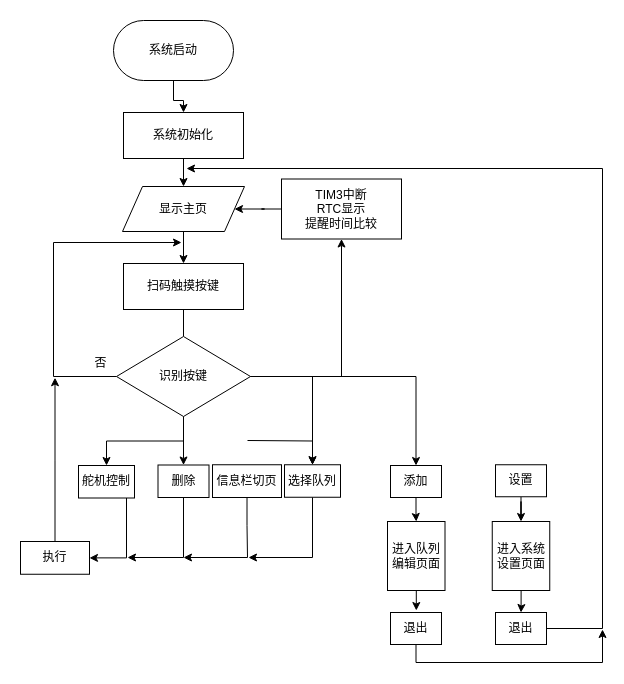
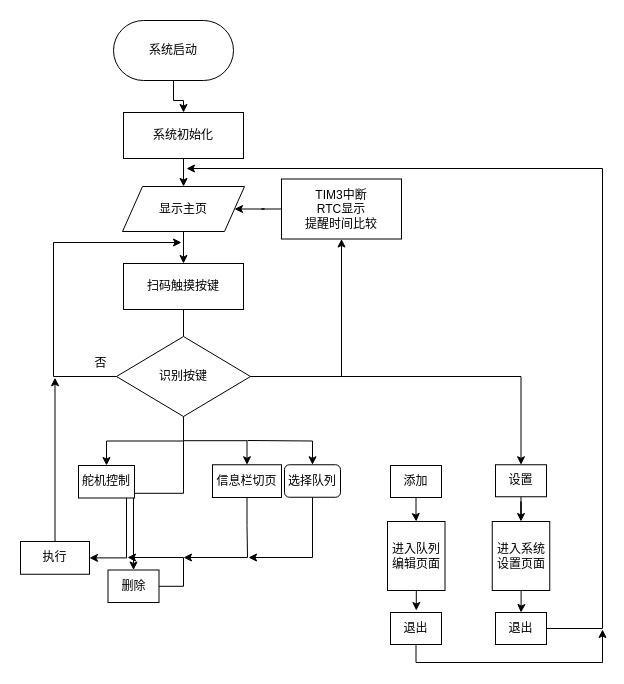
edge "识别按键" -> "选择队列": now "识别按键" -> "设置"
edge "识别按键" -> "添加": now "识别按键" -> "信息栏切页"
node "删除": moved (184, 481) -> (134, 586)
node "选择队列": shape rectangle -> rounded rectangle
